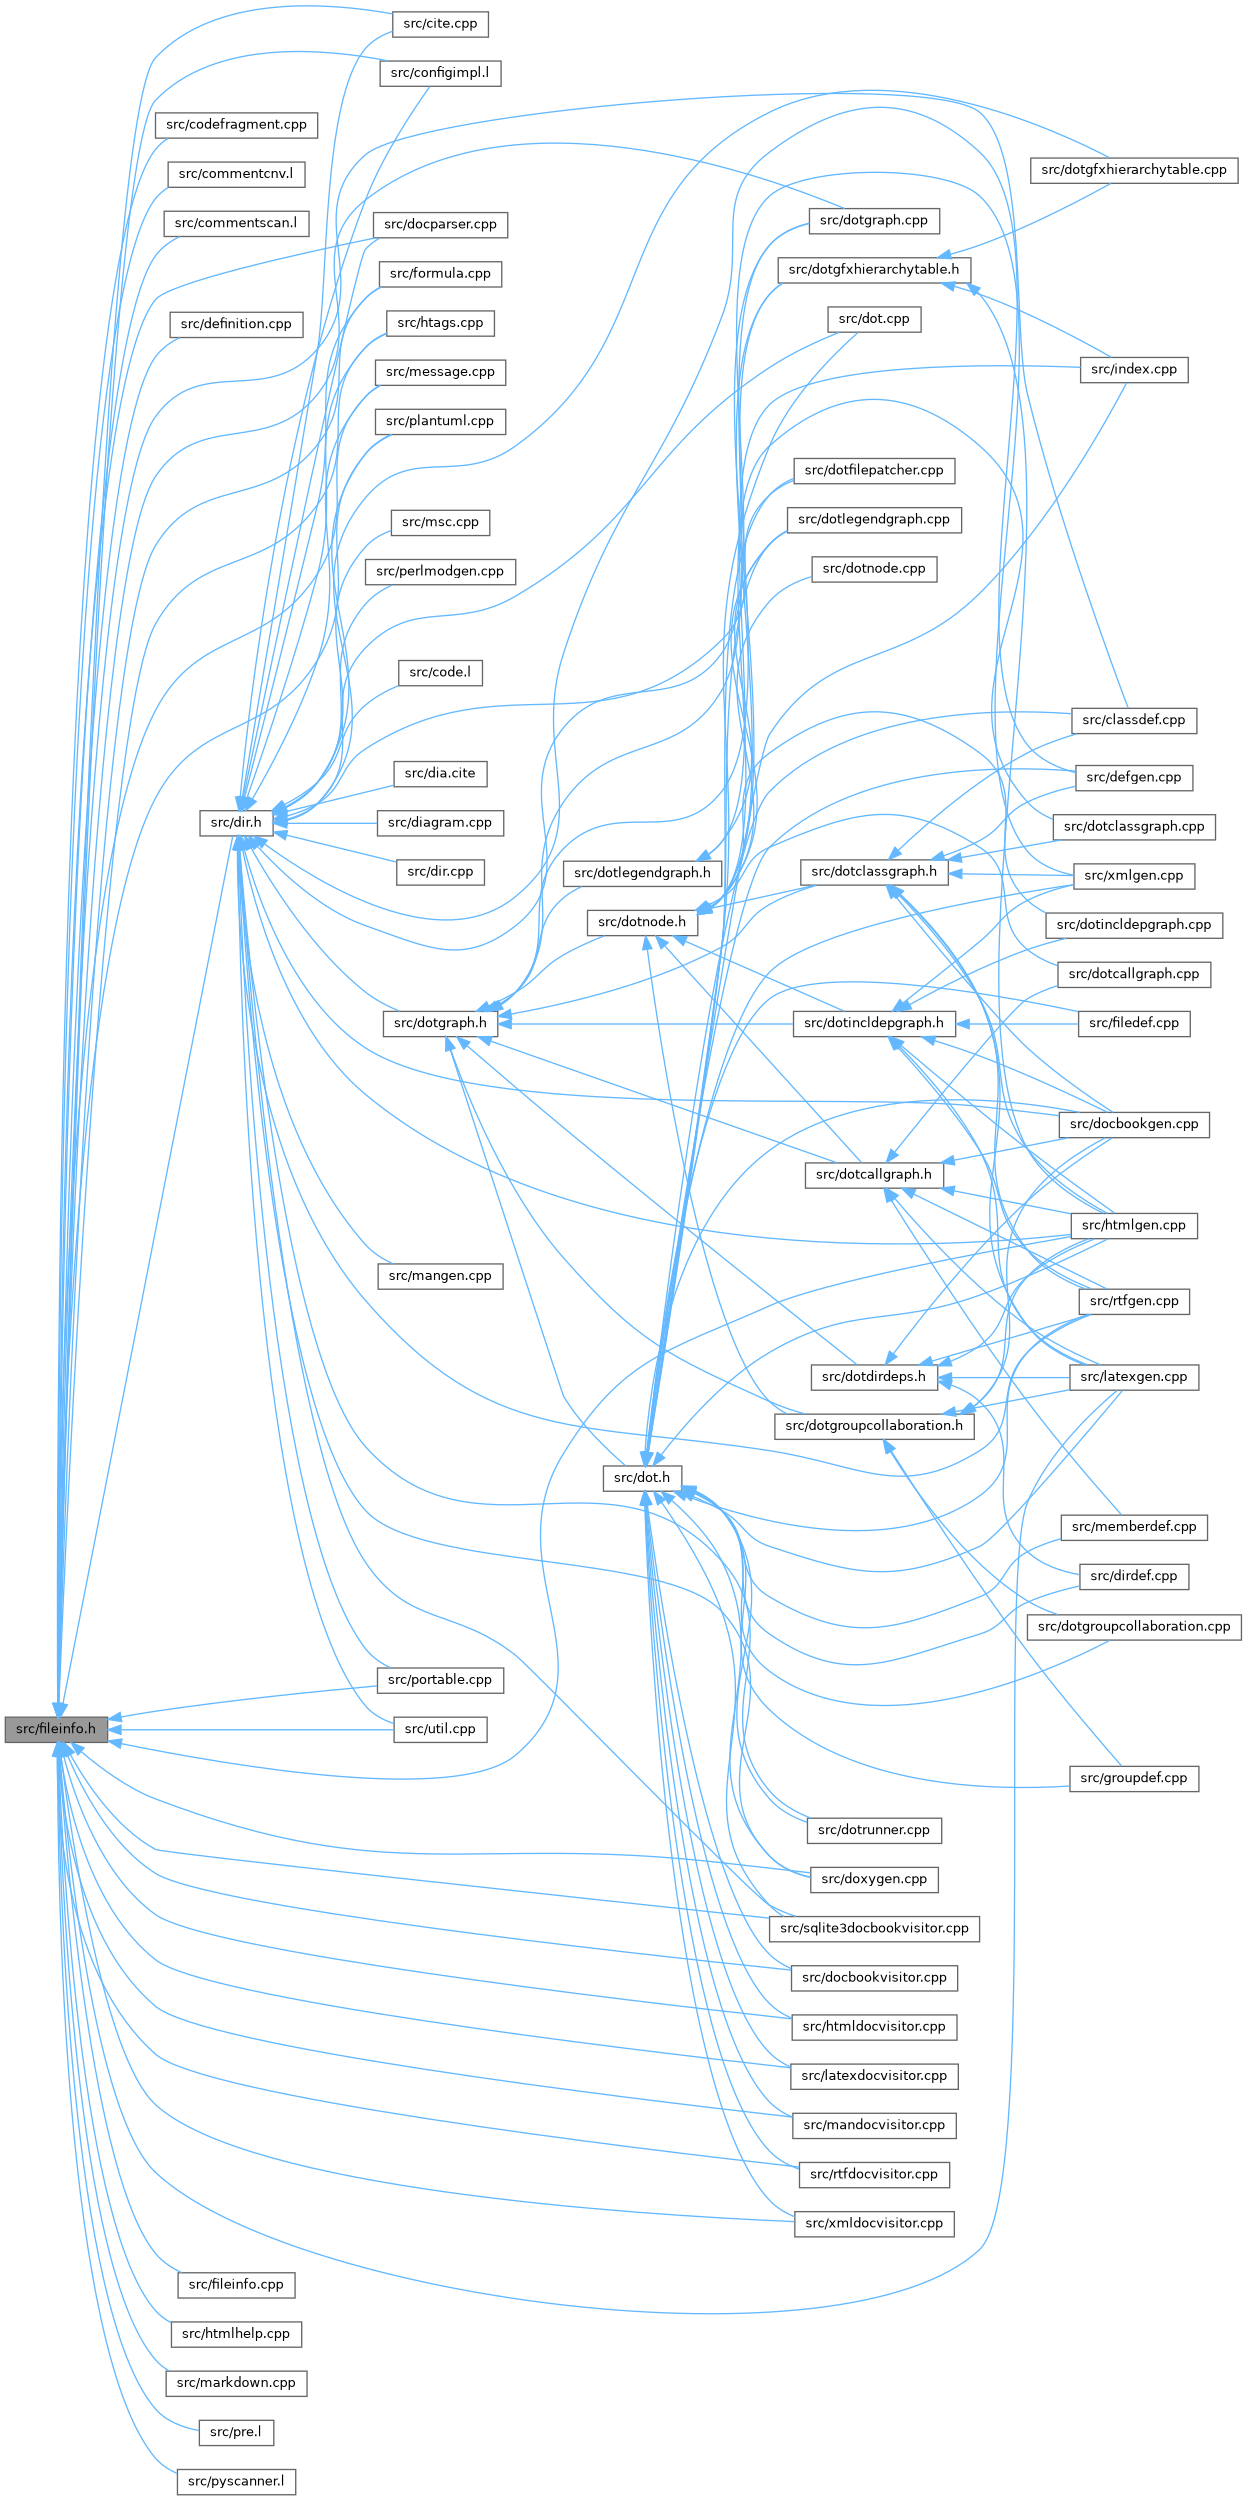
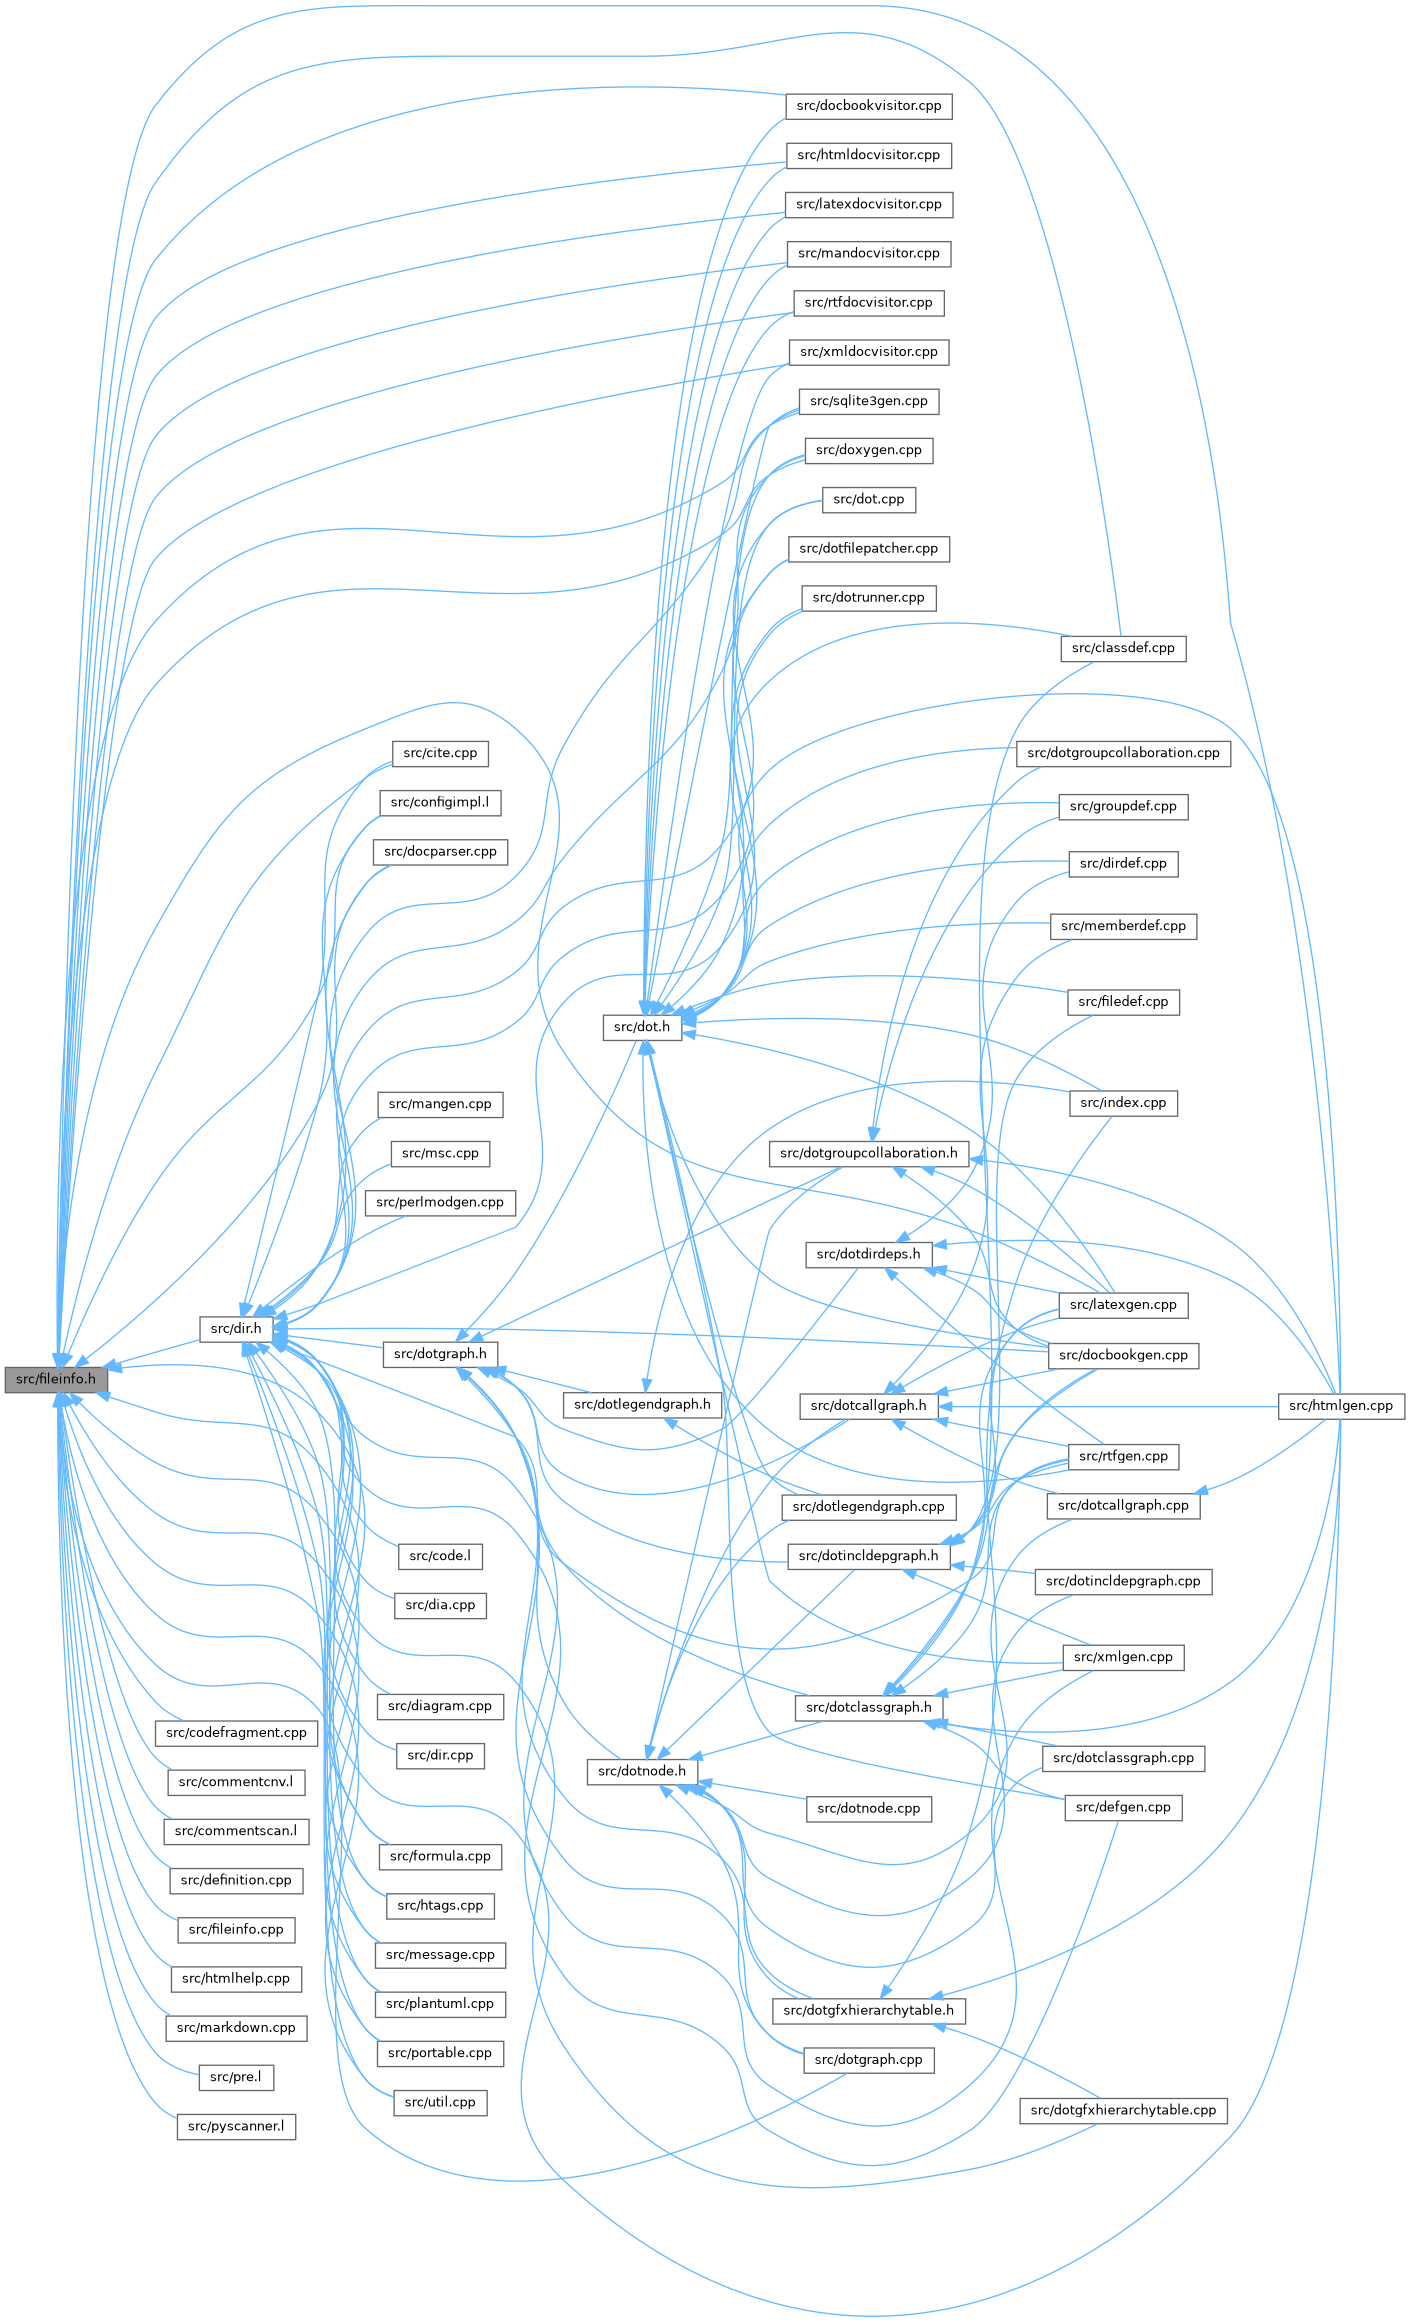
node "src/dia.cite": label "src/dia.cite" -> "src/dia.cpp"
edge "src/htmlgen.cpp" -> "src/dotincldepgraph.h": now "src/htmlgen.cpp" -> "src/dotcallgraph.cpp"
node "src/sqlite3docbookvisitor.cpp": label "src/sqlite3docbookvisitor.cpp" -> "src/sqlite3gen.cpp"
